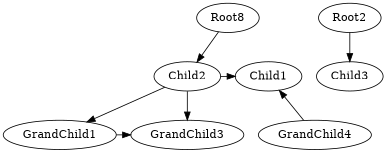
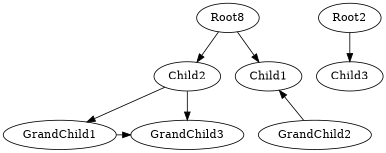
edge "Child2" -> "Child1": now "Root8" -> "Child1"
node "GrandChild4": label "GrandChild4" -> "GrandChild2"
